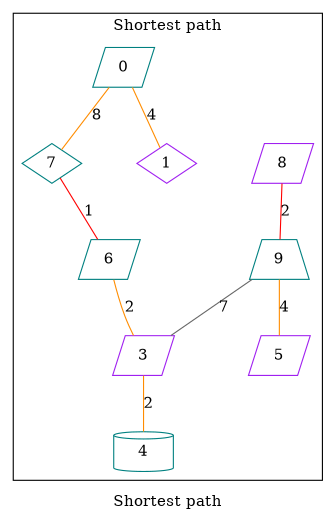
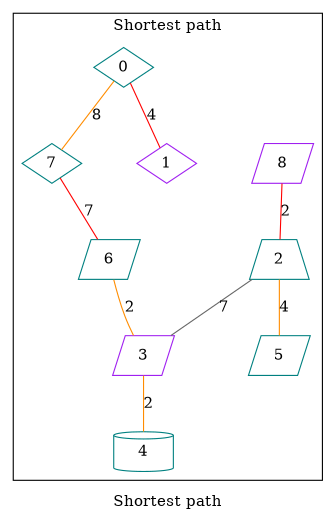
node "0": shape parallelogram -> diamond
edge "0" -- "1": color darkorange -> red
edge "7" -- "6": label "1" -> "7"
node "9": label "9" -> "2"
node "5": color purple -> teal
